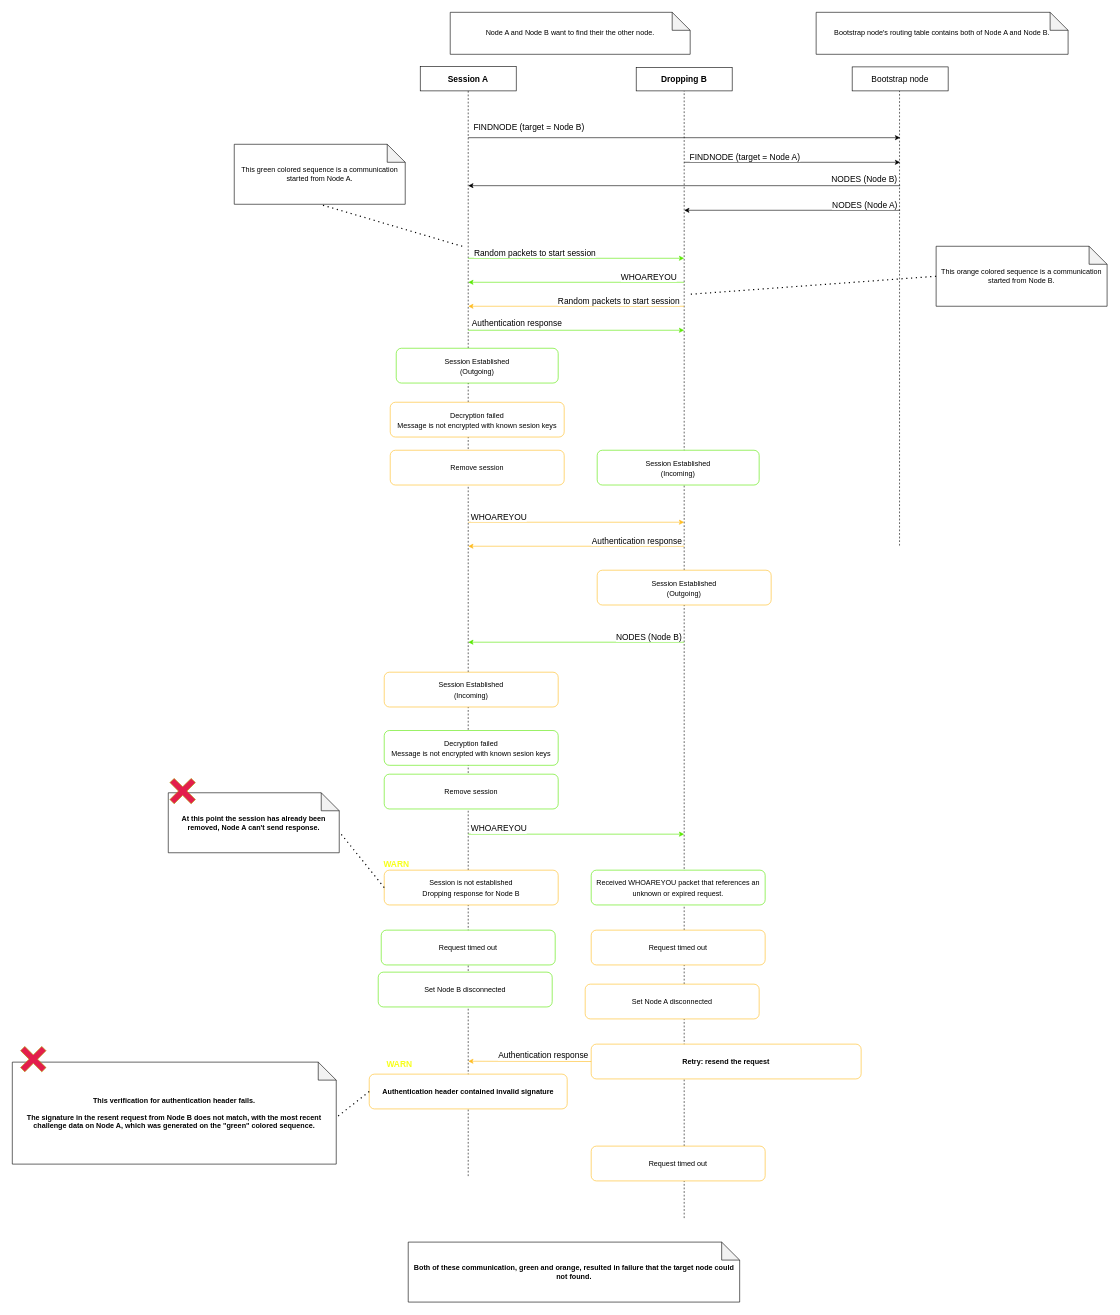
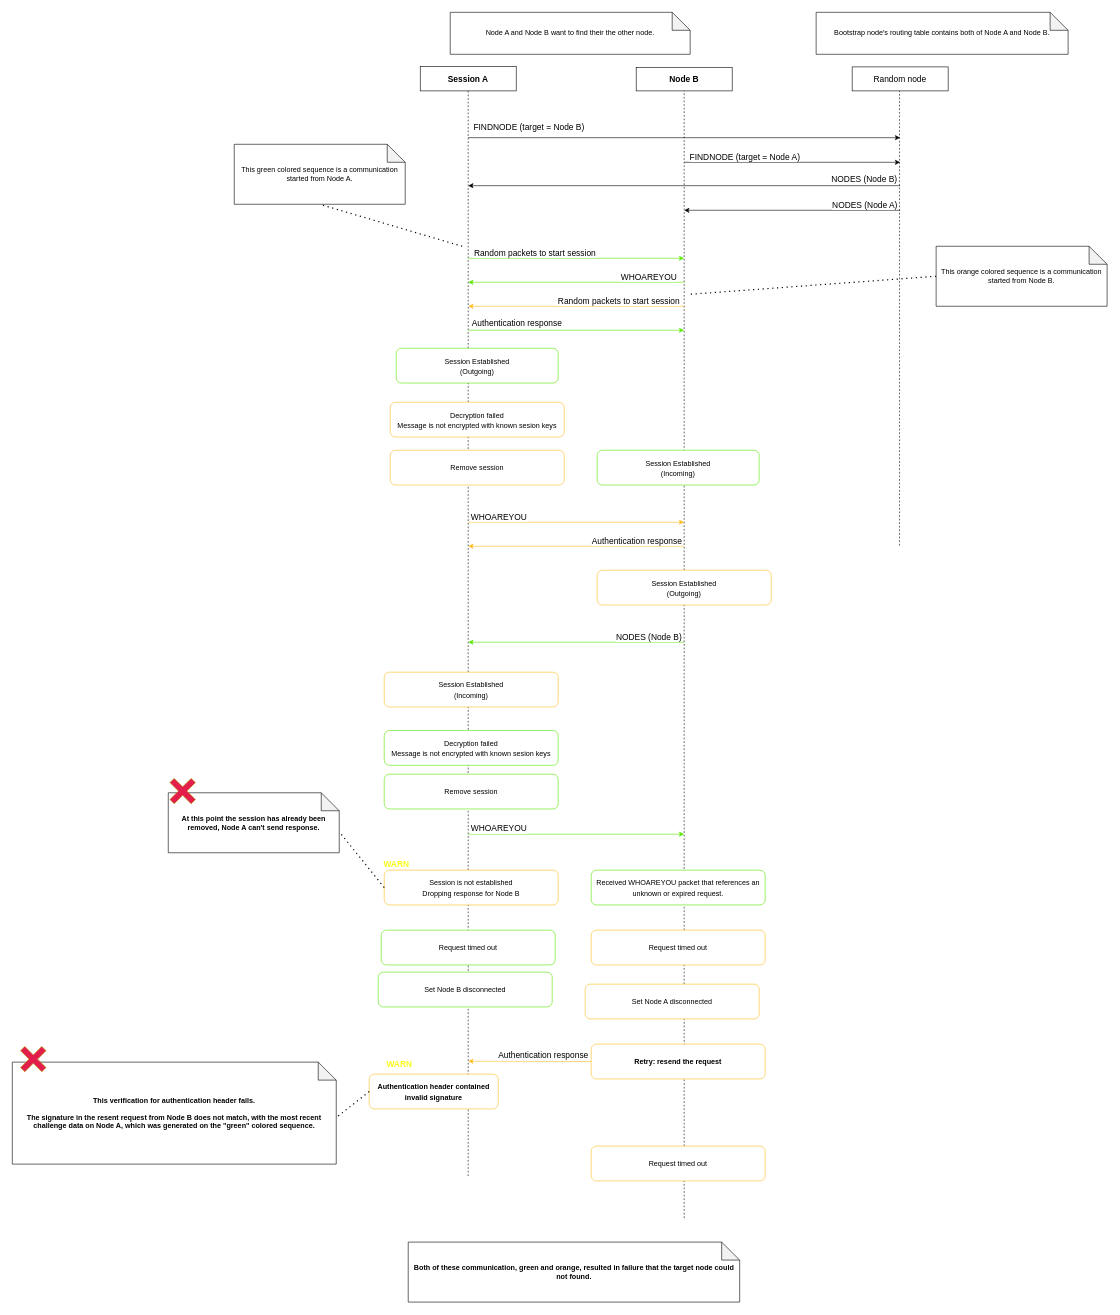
node "Bootstrap node": label "Bootstrap node" -> "Random node"
node "Dropping B": label "Dropping B" -> "Node B"
node "Retry: resend the request": size 270x35 -> 174x35
node "Authentication header contained invalid signature": size 198x35 -> 129x35
